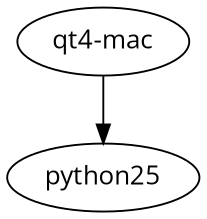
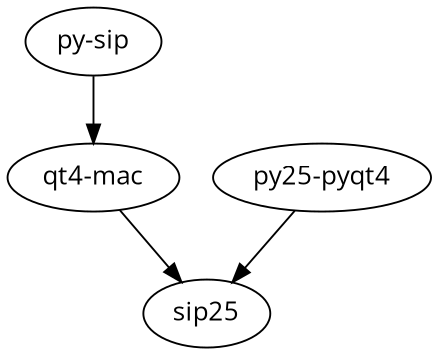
node "py-sip": added
node "python25": label "python25" -> "sip25"
node "py25-pyqt4": added
